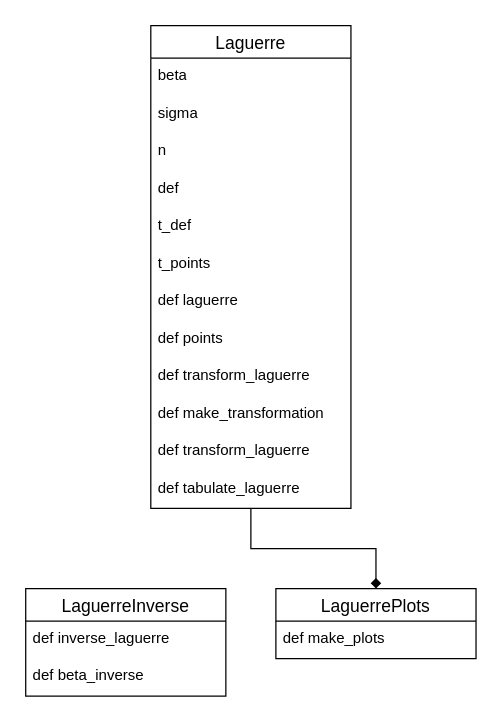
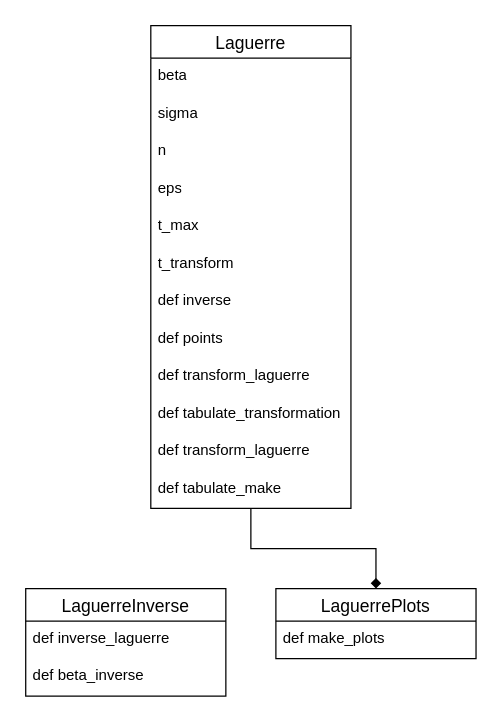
node "def": label "def" -> "eps"
node "t_def": label "t_def" -> "t_max"
node "t_points": label "t_points" -> "t_transform"
node "def laguerre": label "def laguerre" -> "def inverse"
node "def make_transformation": label "def make_transformation" -> "def tabulate_transformation"
node "def tabulate_laguerre": label "def tabulate_laguerre" -> "def tabulate_make"
